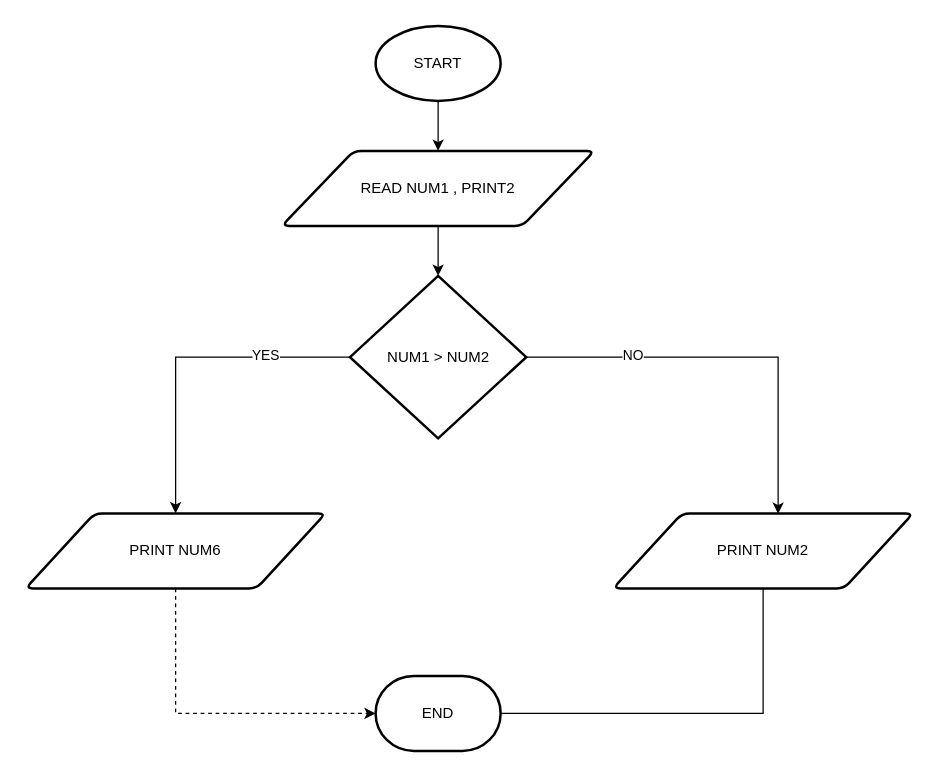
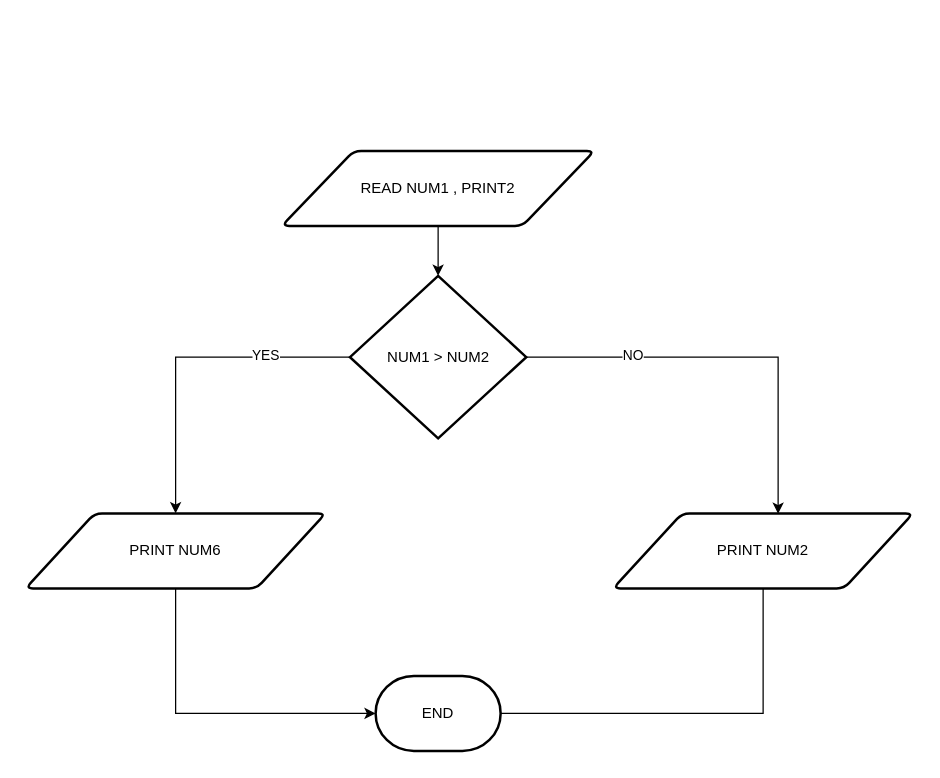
node "START": removed
edge "START" -> "READ NUM1 , PRINT2": removed
edge "PRINT NUM6" -> "END": style dashed -> solid
